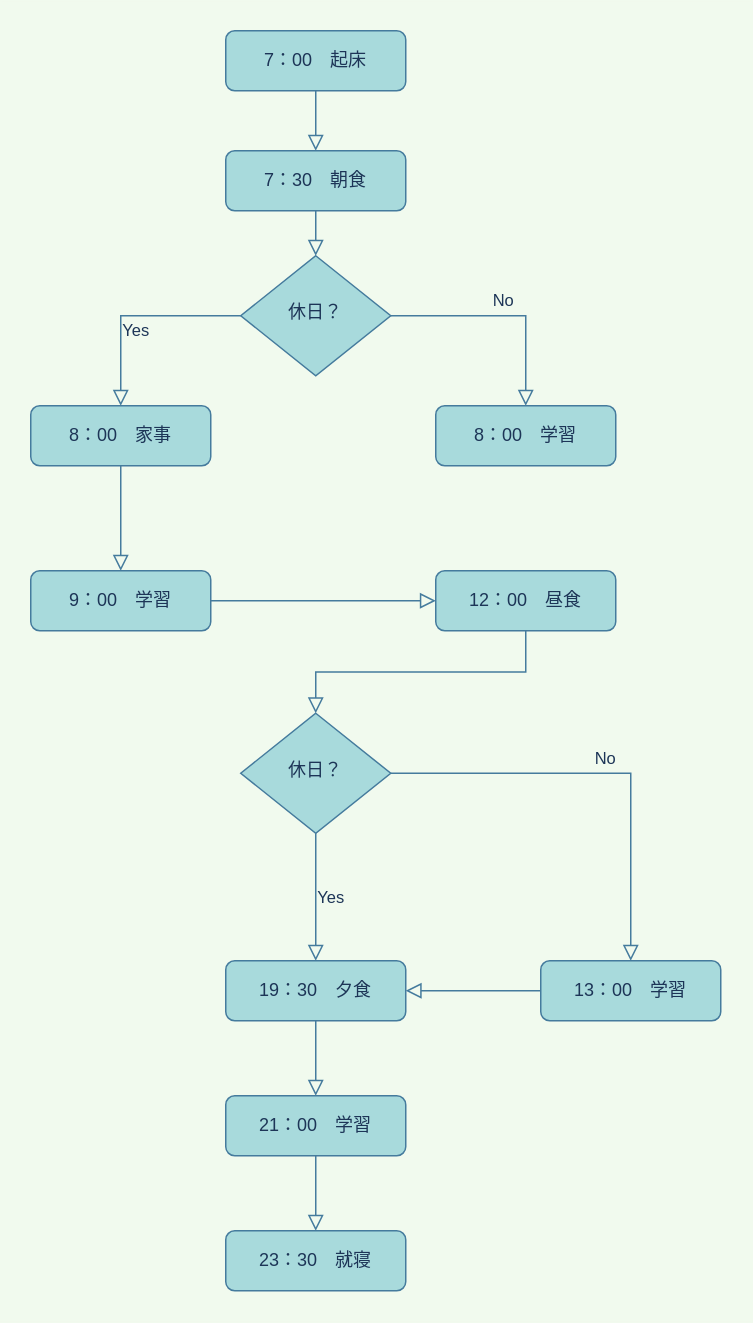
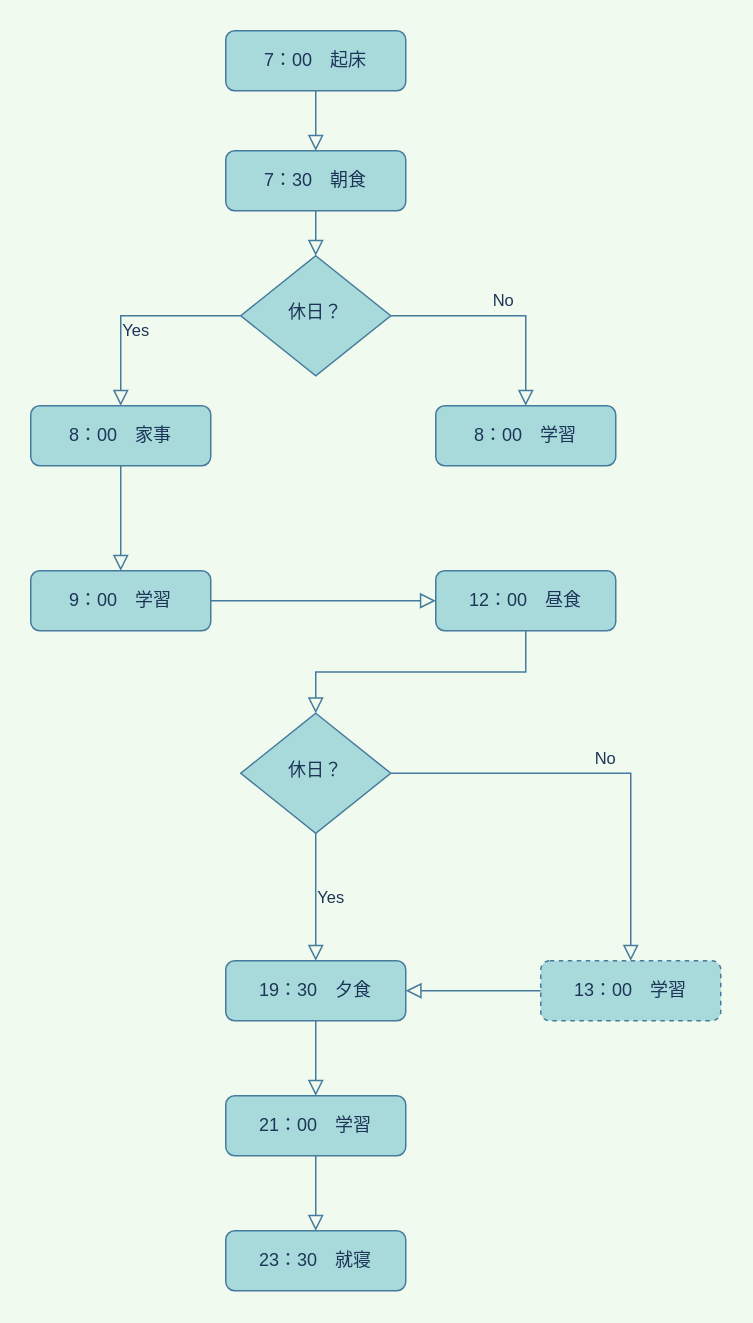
node "13：00 学習": style solid -> dashed
